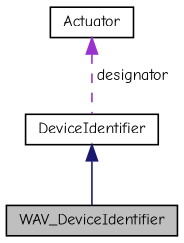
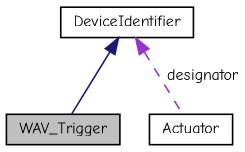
edge "DeviceIdentifier" -> "Actuator": reversed
node "WAV_DeviceIdentifier": label "WAV_DeviceIdentifier" -> "WAV_Trigger"
